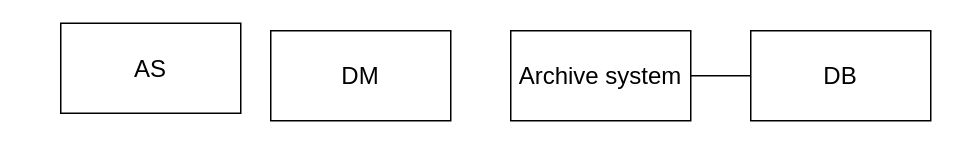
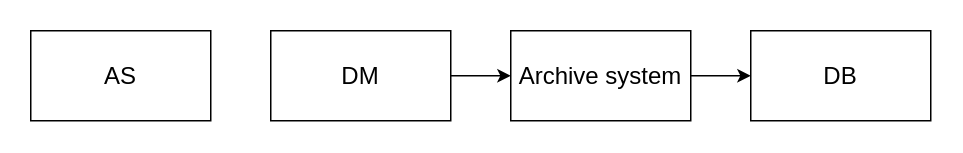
node "AS": moved (151, 68) -> (121, 76)
edge "DM" -> "Archive system": added
edge "Archive system" -- "DB": arrowhead none -> classic
